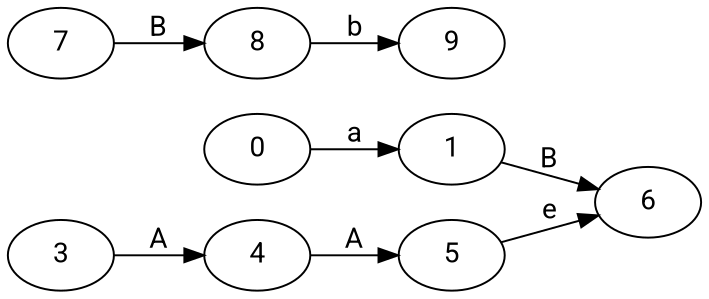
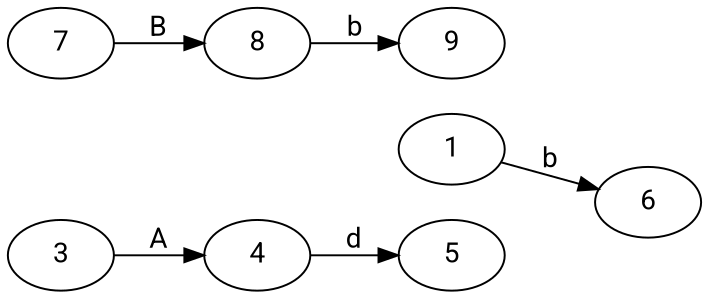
node "0": removed
edge "1" -> "6": label "B" -> "b"
edge "5" -> "6": removed, label "e"
edge "4" -> "5": label "A" -> "d"
